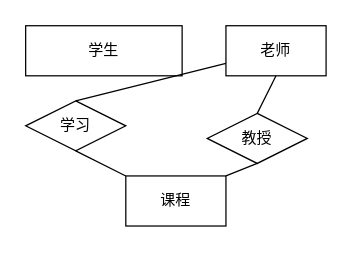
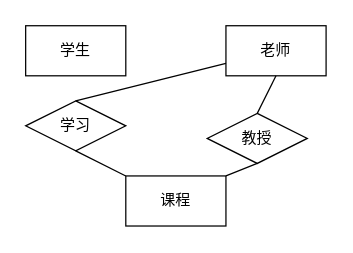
node "学生": size 156x50 -> 100x50
